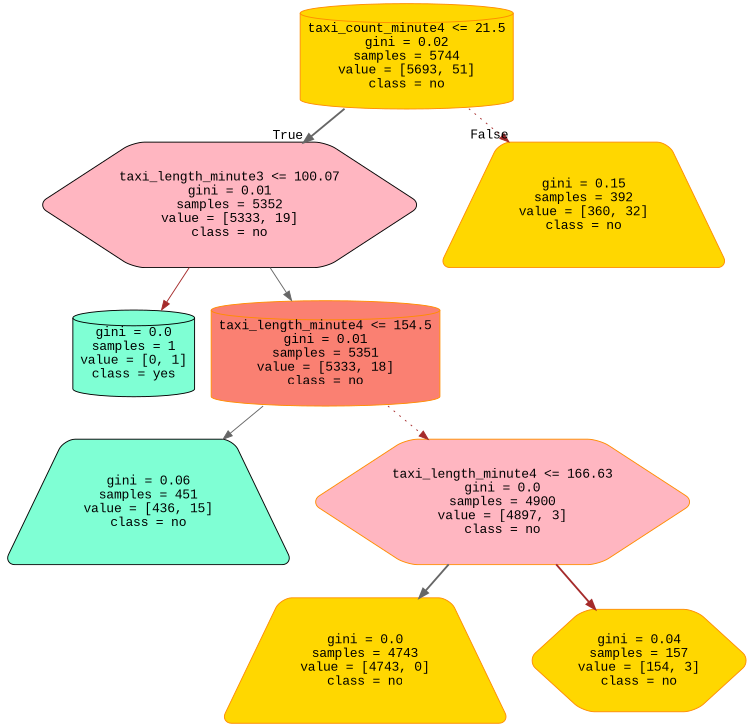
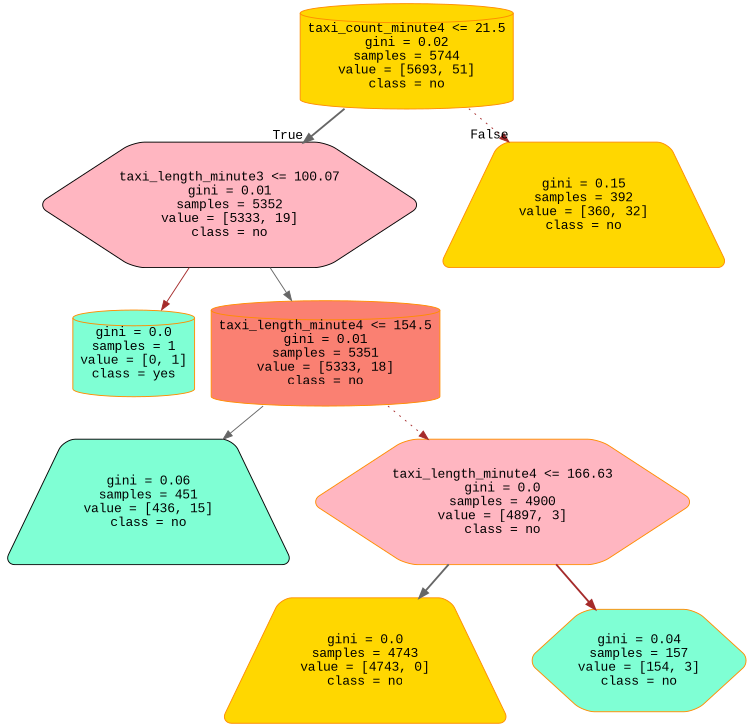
node "gini = 0.0 samples = 1 value = [0, 1] class = yes": color black -> darkorange
node "gini = 0.04 samples = 157 value = [154, 3] class = no": fillcolor gold -> aquamarine
